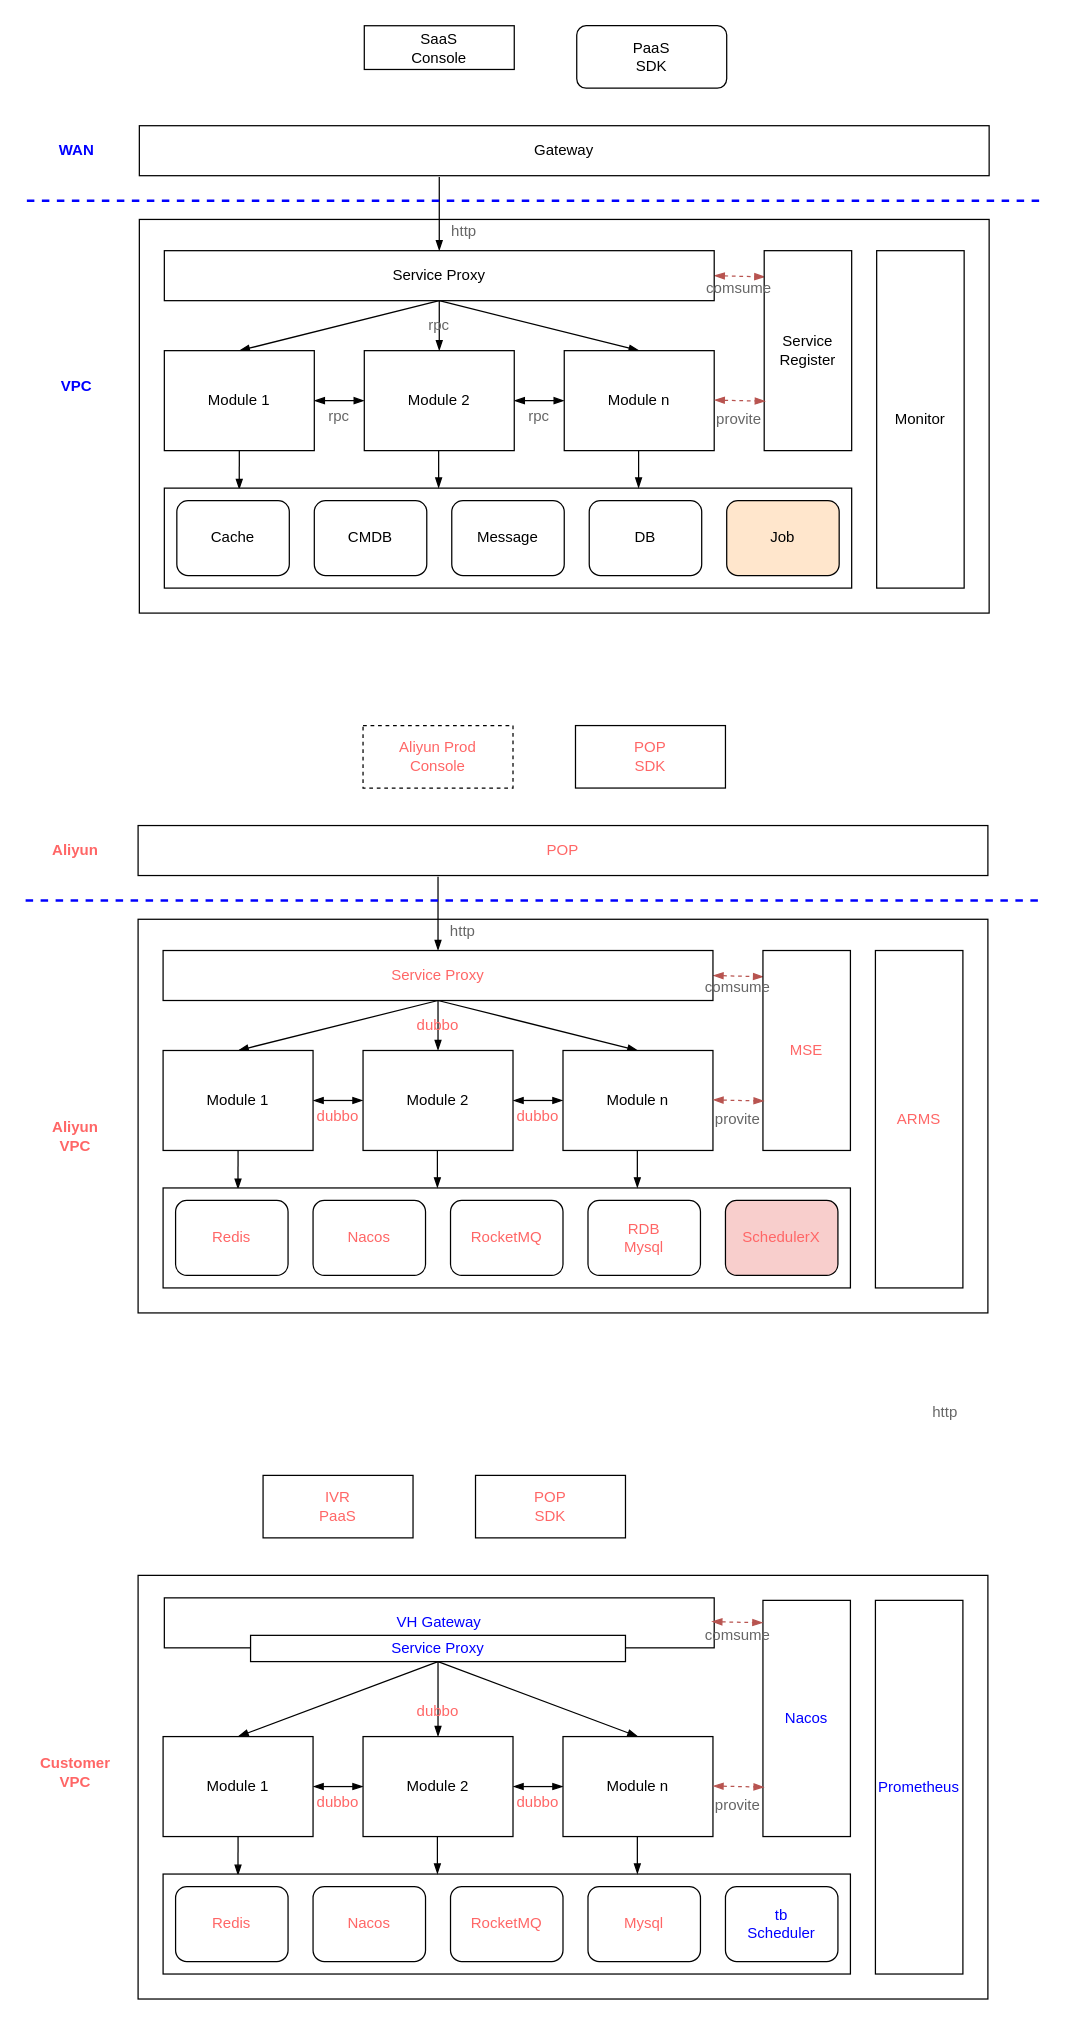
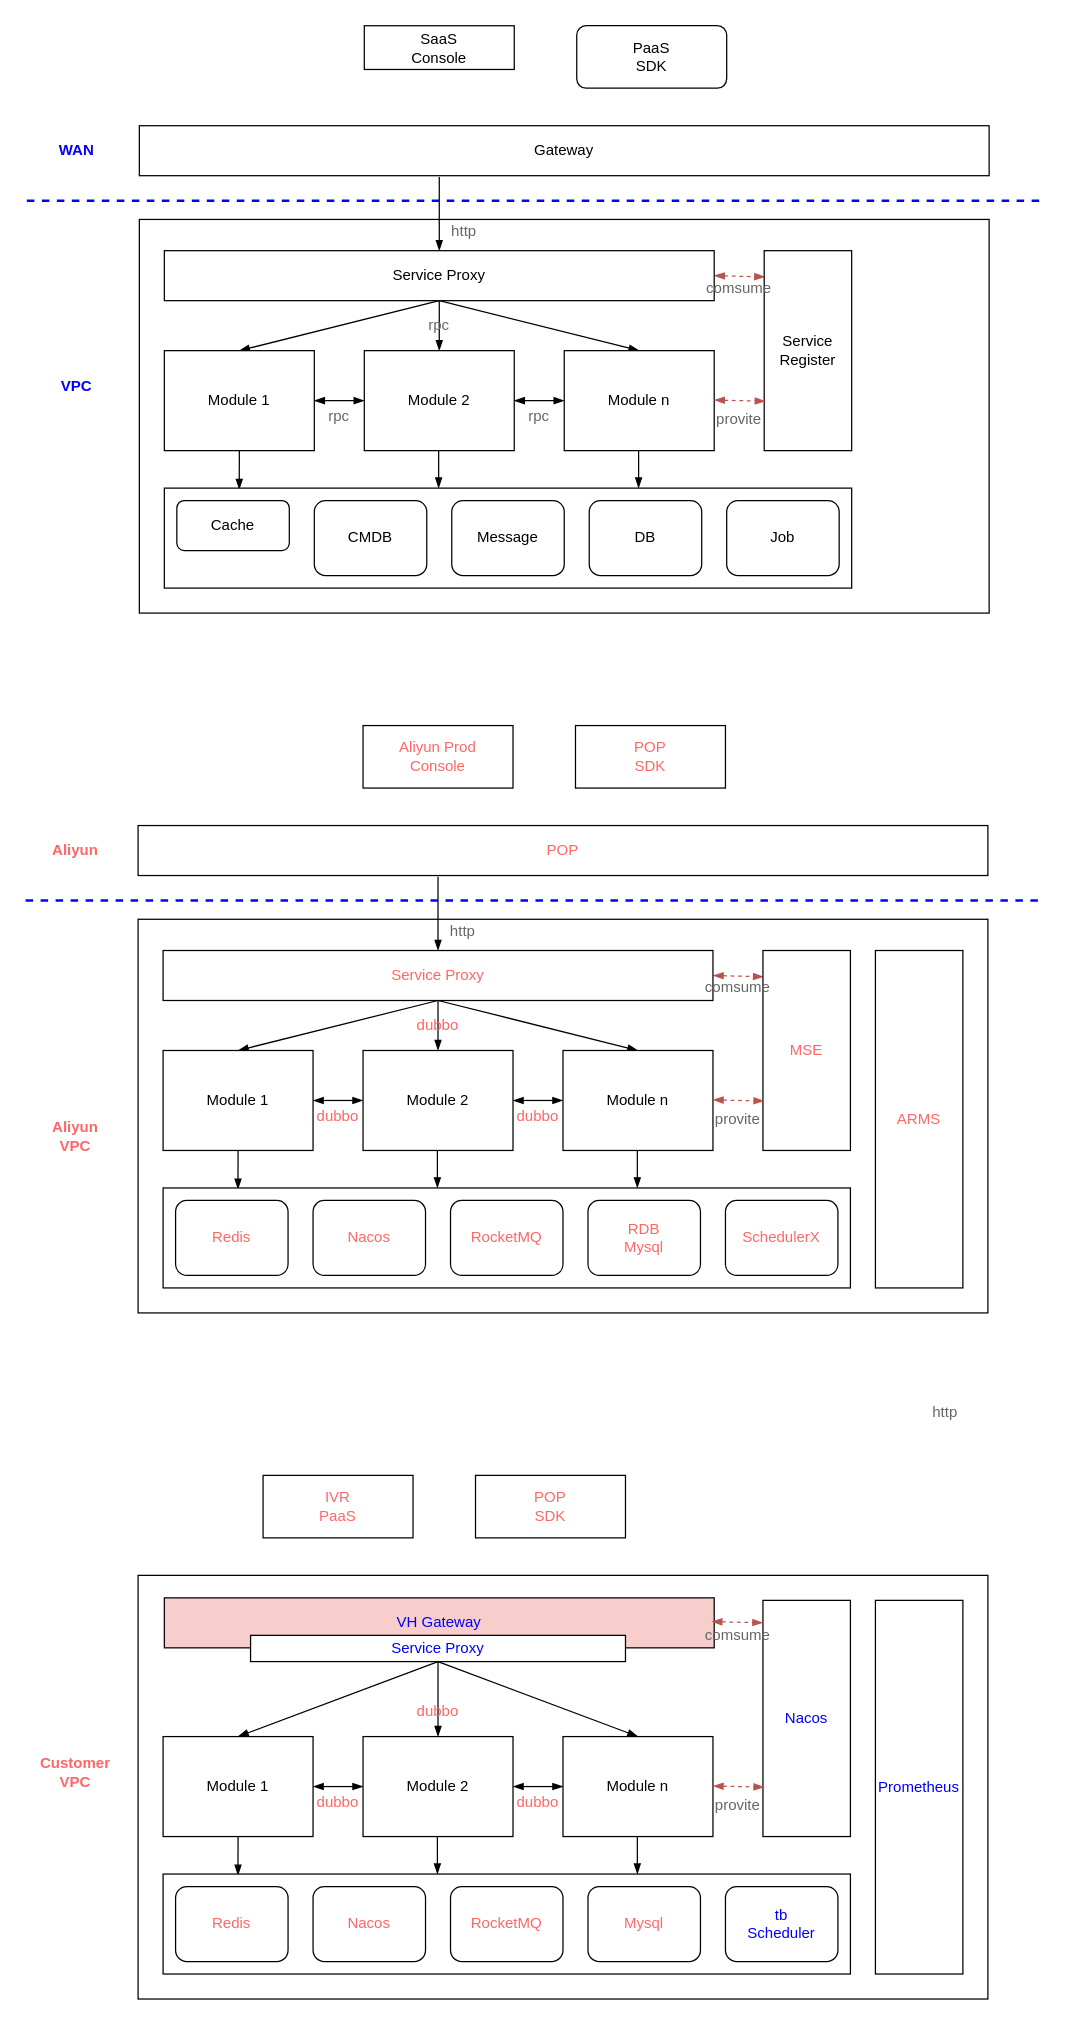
node "Monitor": removed
node "Cache": size 113x75 -> 113x50
node "Job": fillcolor #ffe6cc -> #ffffff
node "Aliyun Prod Console": style dashed -> solid
node "SchedulerX": fillcolor #f8cecc -> #ffffff
node "VH Gateway": fillcolor #ffffff -> #f8cecc
